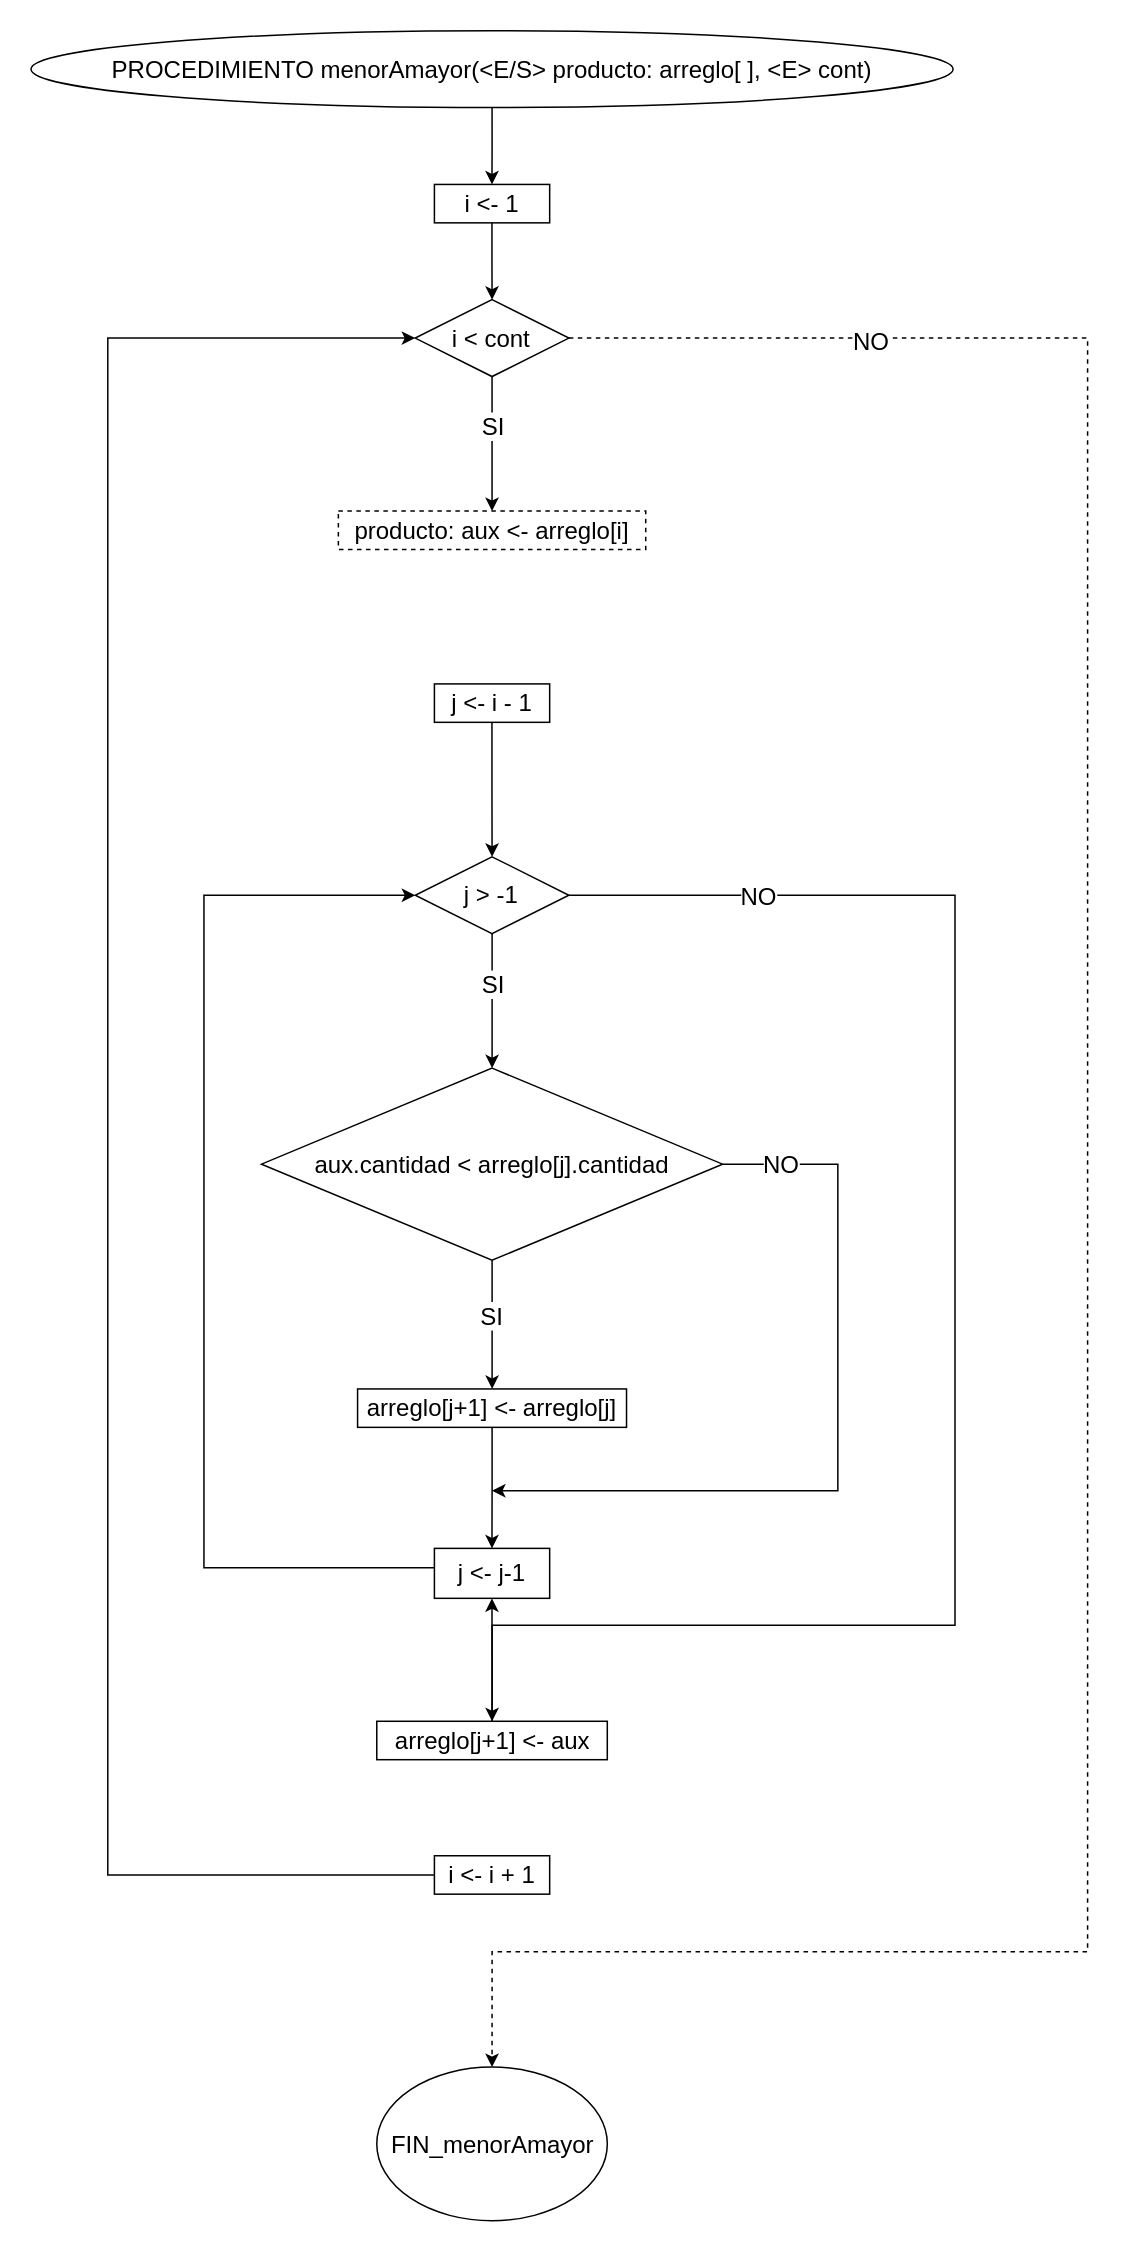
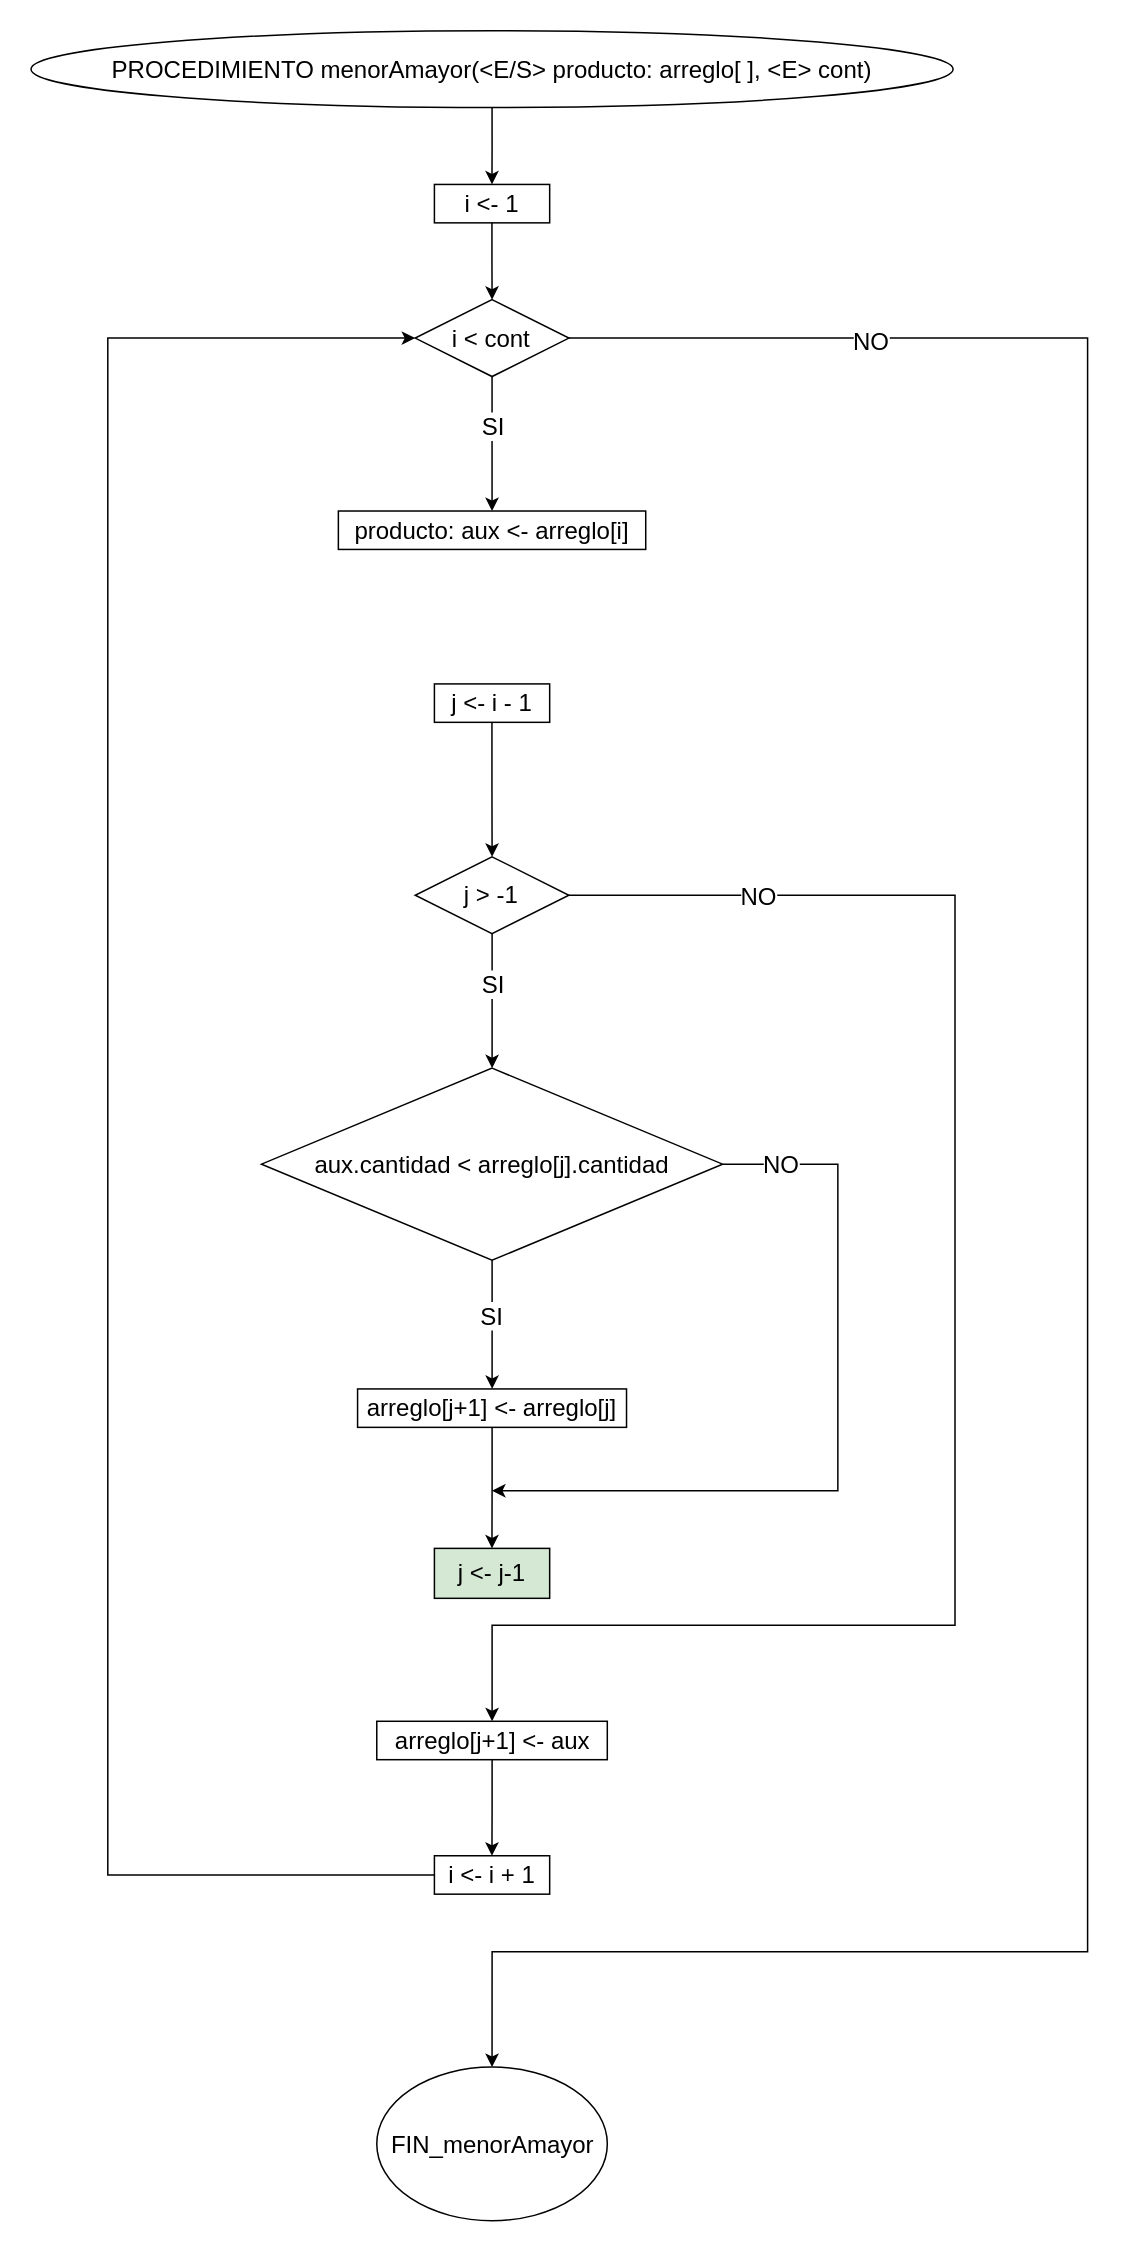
node "producto: aux <- arreglo[i]": style dashed -> solid
edge "j <- j-1" -> "j > -1": removed
edge "i < cont" -> "FIN_menorAmayor": style dashed -> solid
node "j <- j-1": fillcolor #ffffff -> #d5e8d4
edge "arreglo[j+1] <- aux" -> "j <- j-1": now "arreglo[j+1] <- aux" -> "i <- i + 1"
